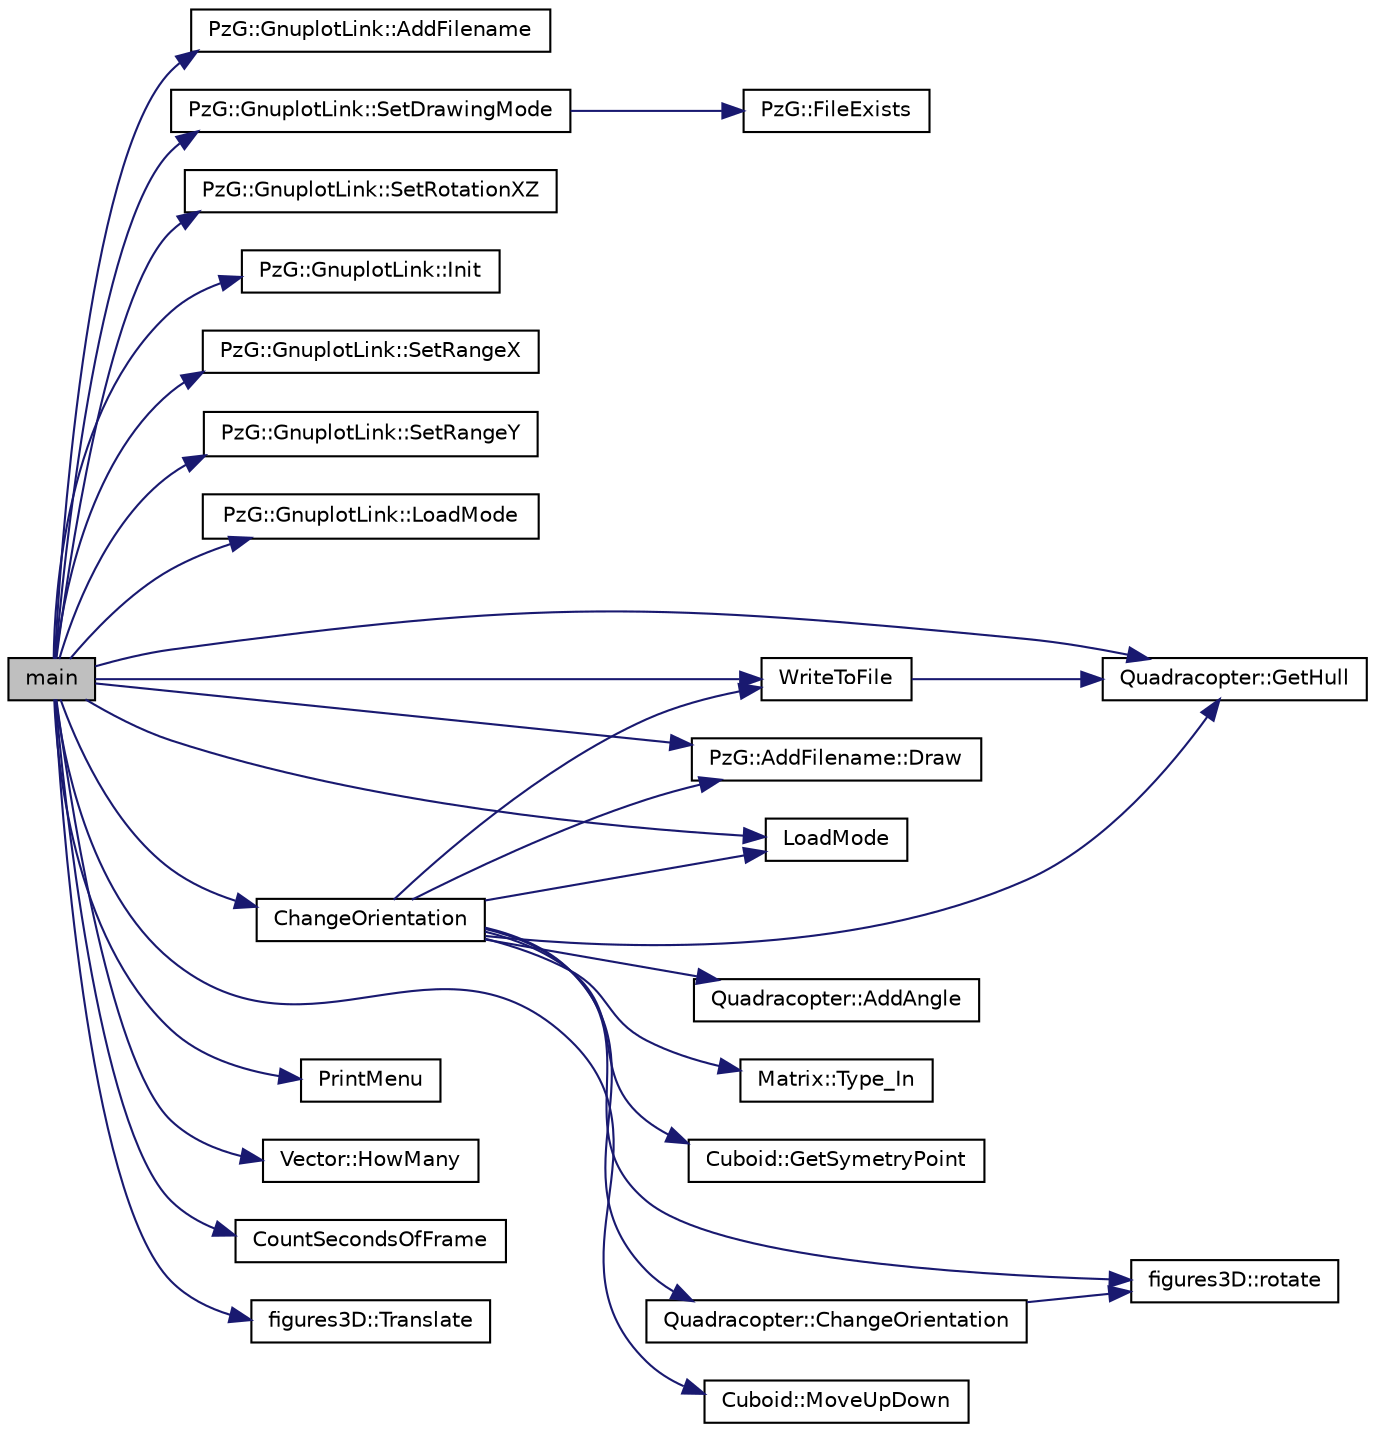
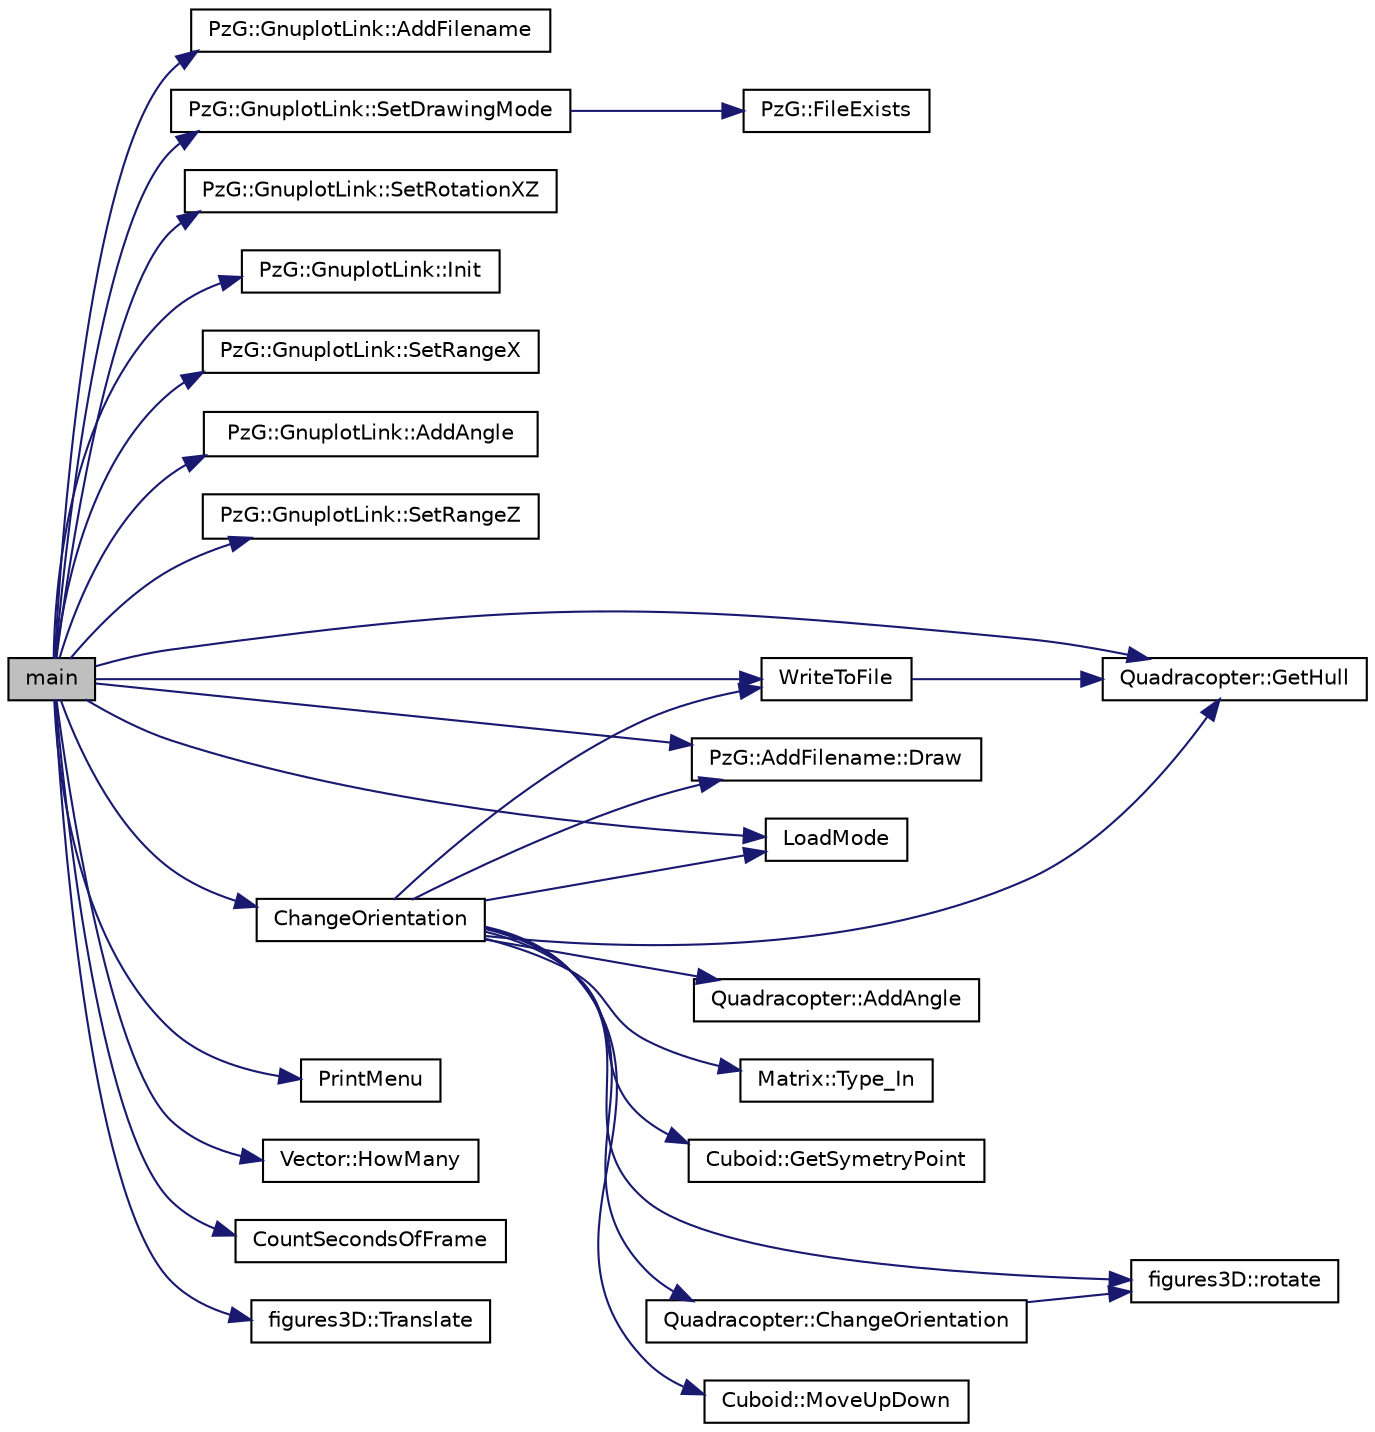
node "PzG::GnuplotLink::SetRangeY": label "PzG::GnuplotLink::SetRangeY" -> "PzG::GnuplotLink::AddAngle"
node "PzG::GnuplotLink::LoadMode": label "PzG::GnuplotLink::LoadMode" -> "PzG::GnuplotLink::SetRangeZ"
edge "main" -> "Cuboid::MoveUpDown": now "ChangeOrientation" -> "Cuboid::MoveUpDown"
